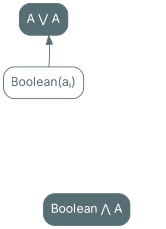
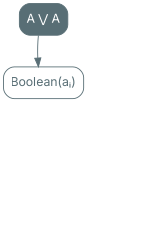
edge "Boolean(aᵢ)" -> "A ⋁ A": reversed
node "Boolean ⋀ A": removed
